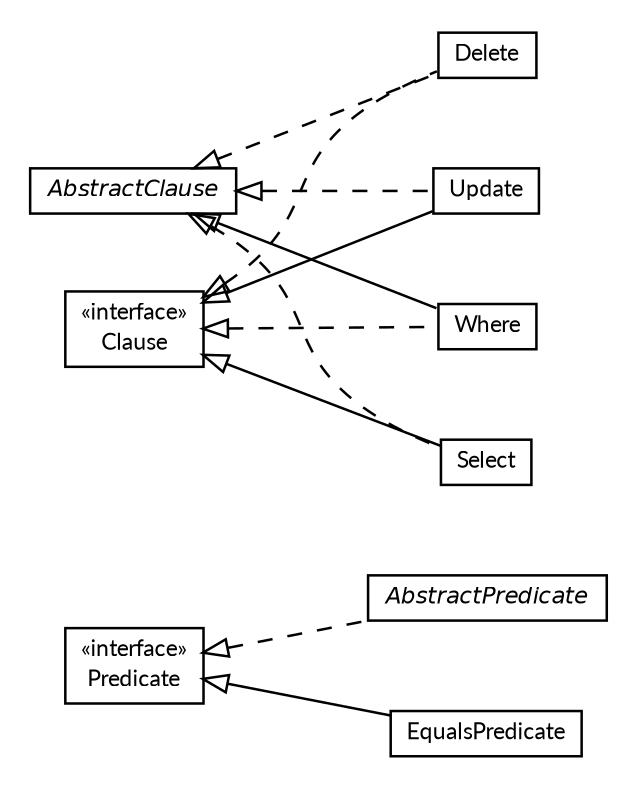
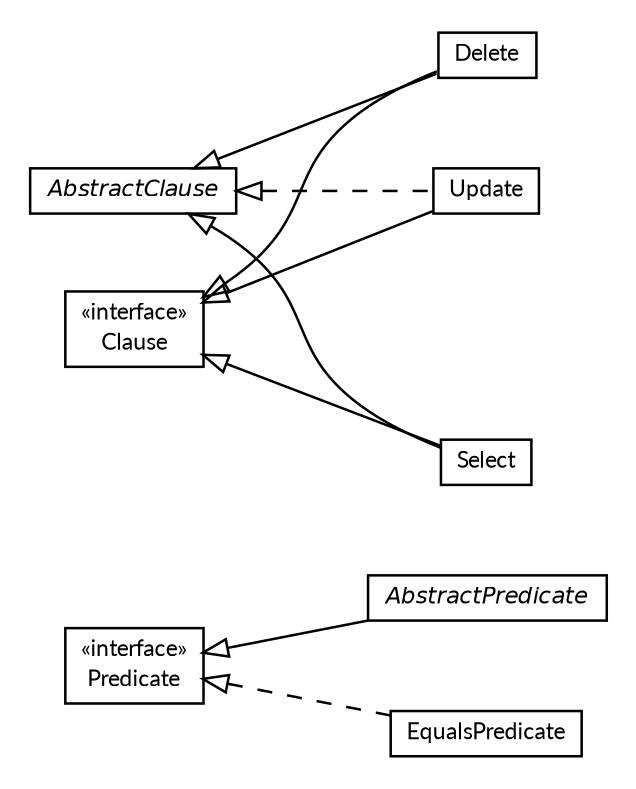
edge "Delete" -> "AbstractClause": style dashed -> solid
edge "Delete" -> "Clause": style dashed -> solid
node "Where": removed
edge "Select" -> "AbstractClause": style dashed -> solid
edge "AbstractPredicate" -> "Predicate": style dashed -> solid
edge "EqualsPredicate" -> "Predicate": style solid -> dashed
